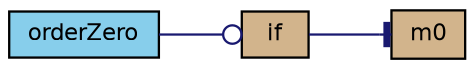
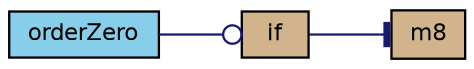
node "m0": label "m0" -> "m8"
